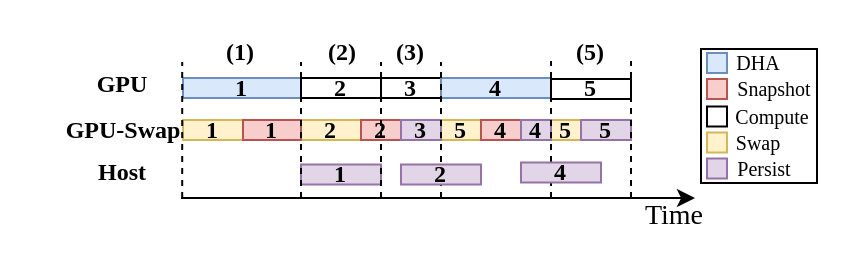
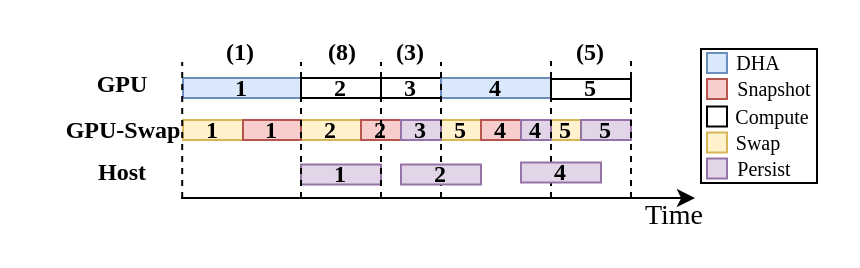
node "(2)": label "(2)" -> "(8)"
